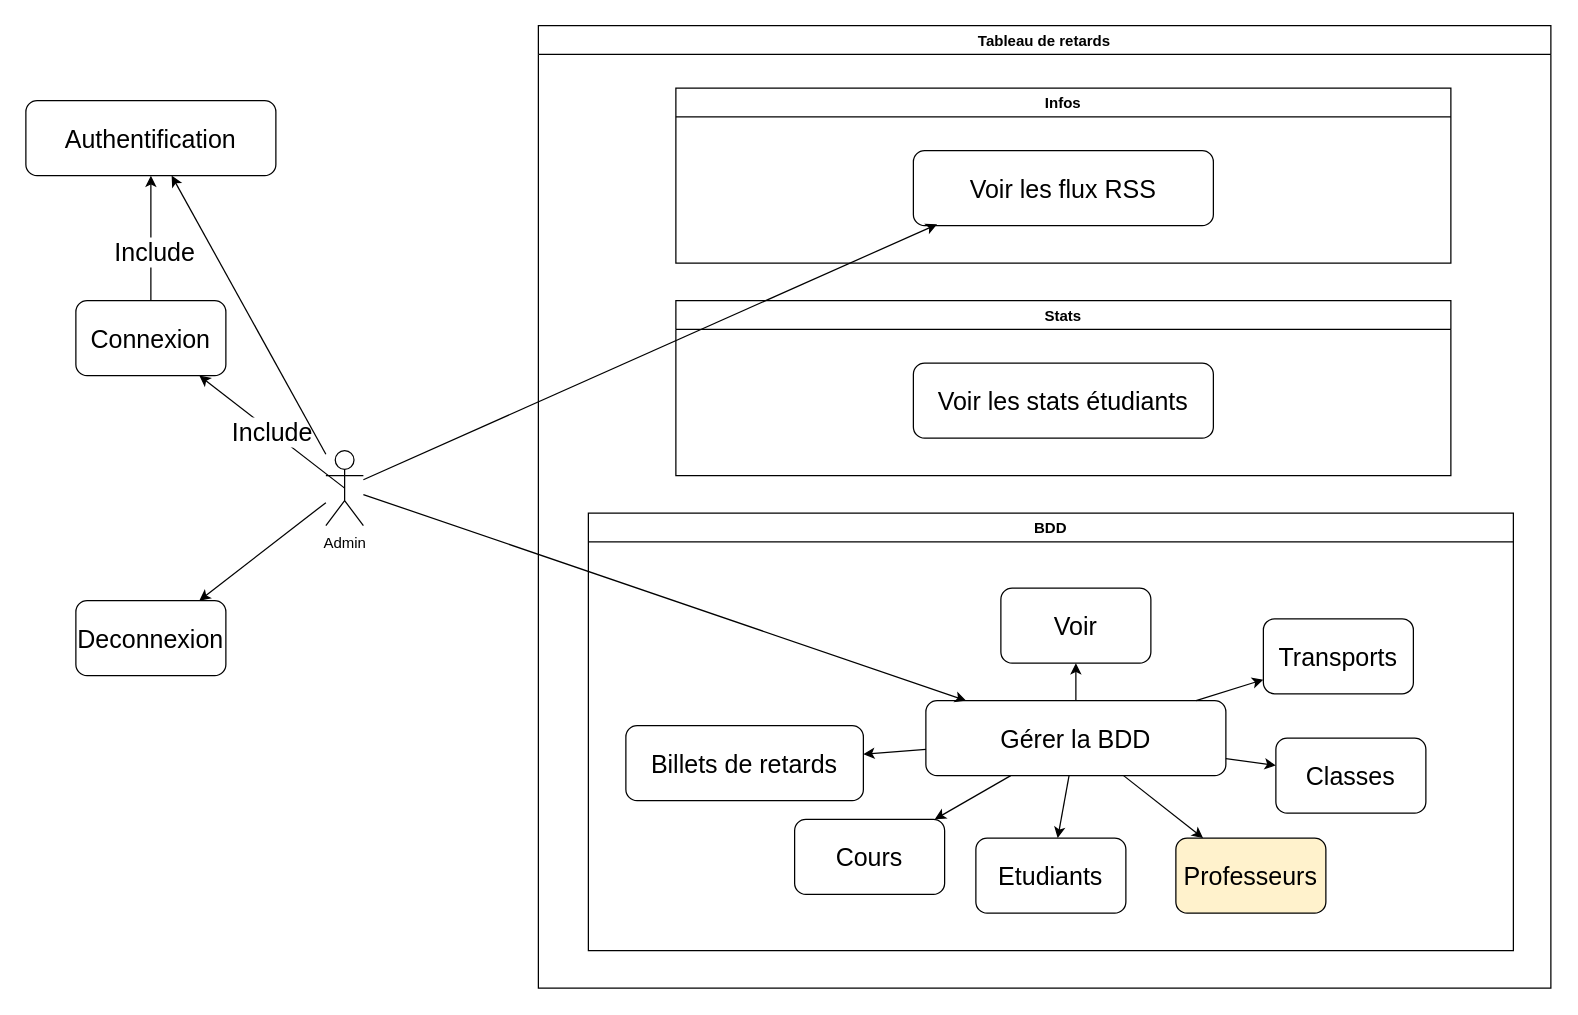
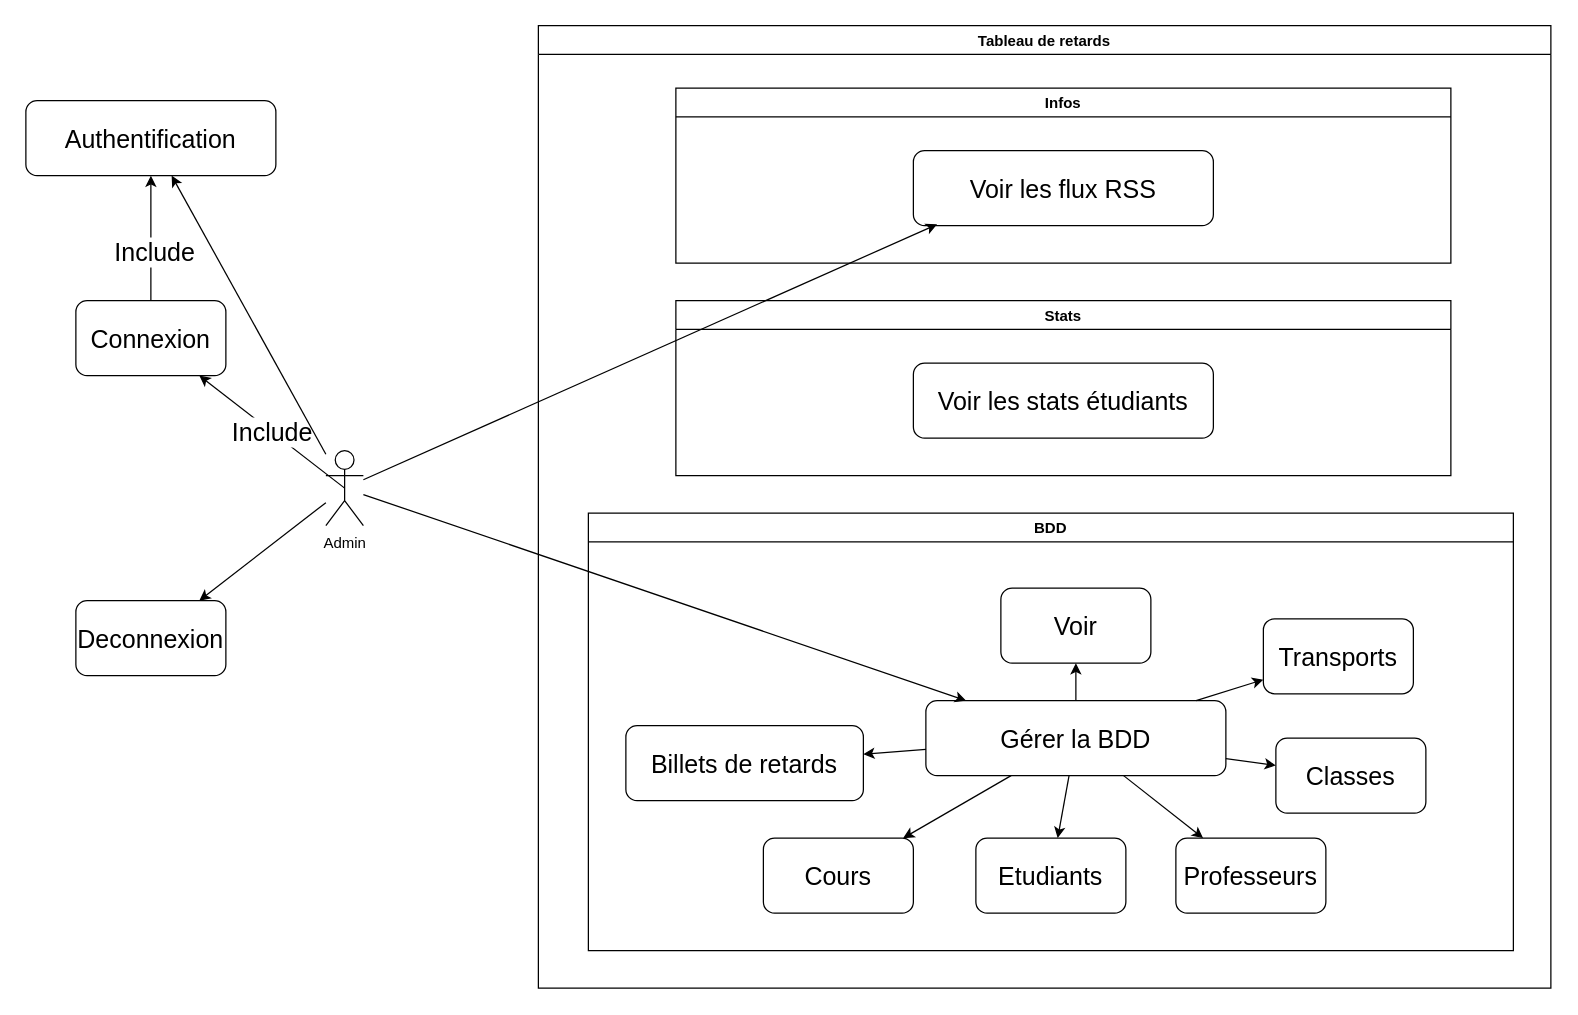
node "Cours": moved (869, 857) -> (838, 876)
node "Professeurs": fillcolor #fff2cc -> #ffffff
